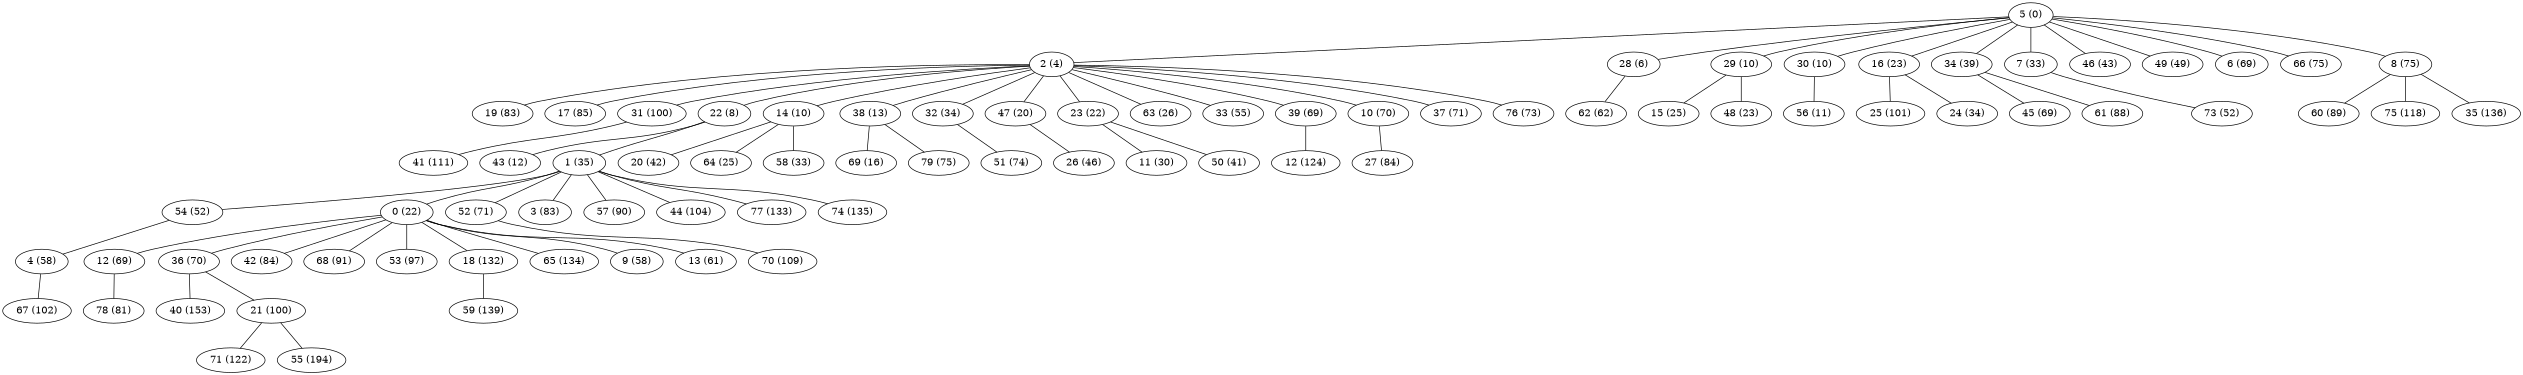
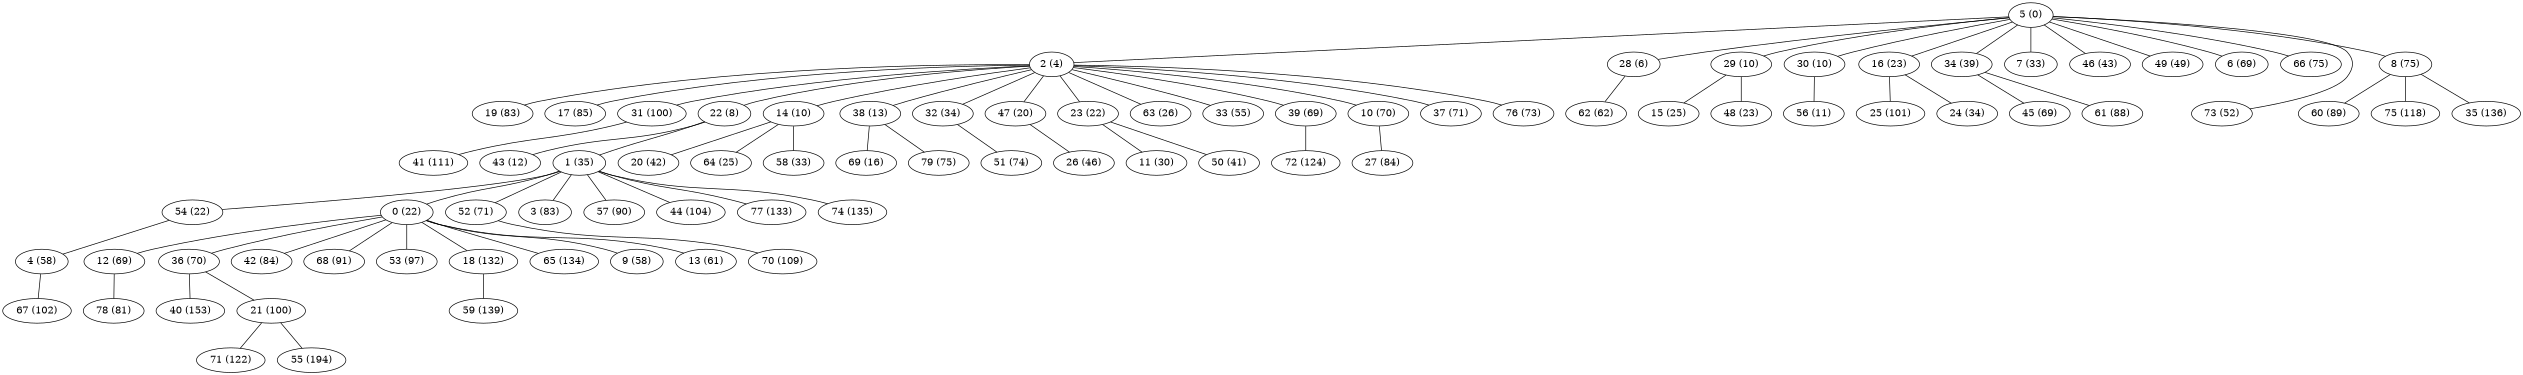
edge "7 (33)" -- "73 (52)": now "5 (0)" -- "73 (52)"
node "12 (124)": label "12 (124)" -> "72 (124)"
node "54 (52)": label "54 (52)" -> "54 (22)"
